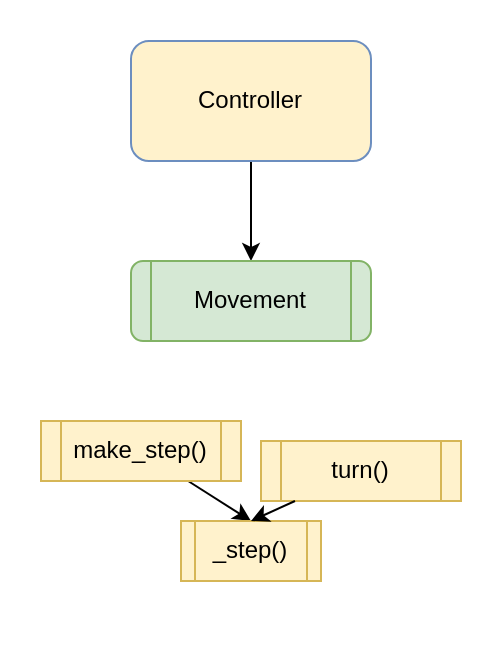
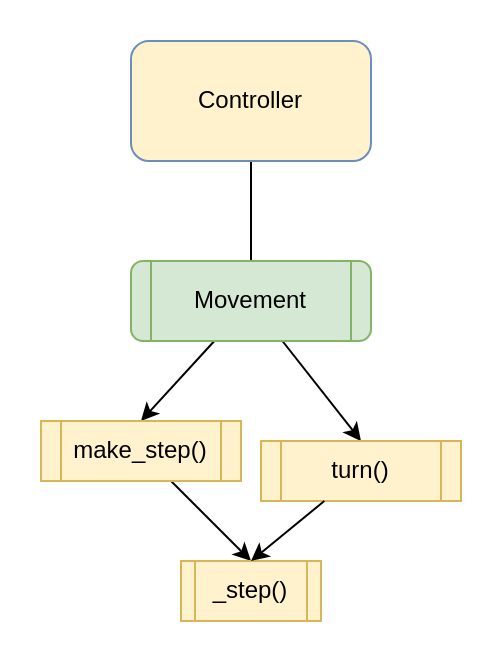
edge "Controller" -> "Movement": arrowhead classic -> none
edge "Movement" -> "make_step()": added
edge "Movement" -> "turn()": added
node "_step()": moved (251, 551) -> (251, 591)
